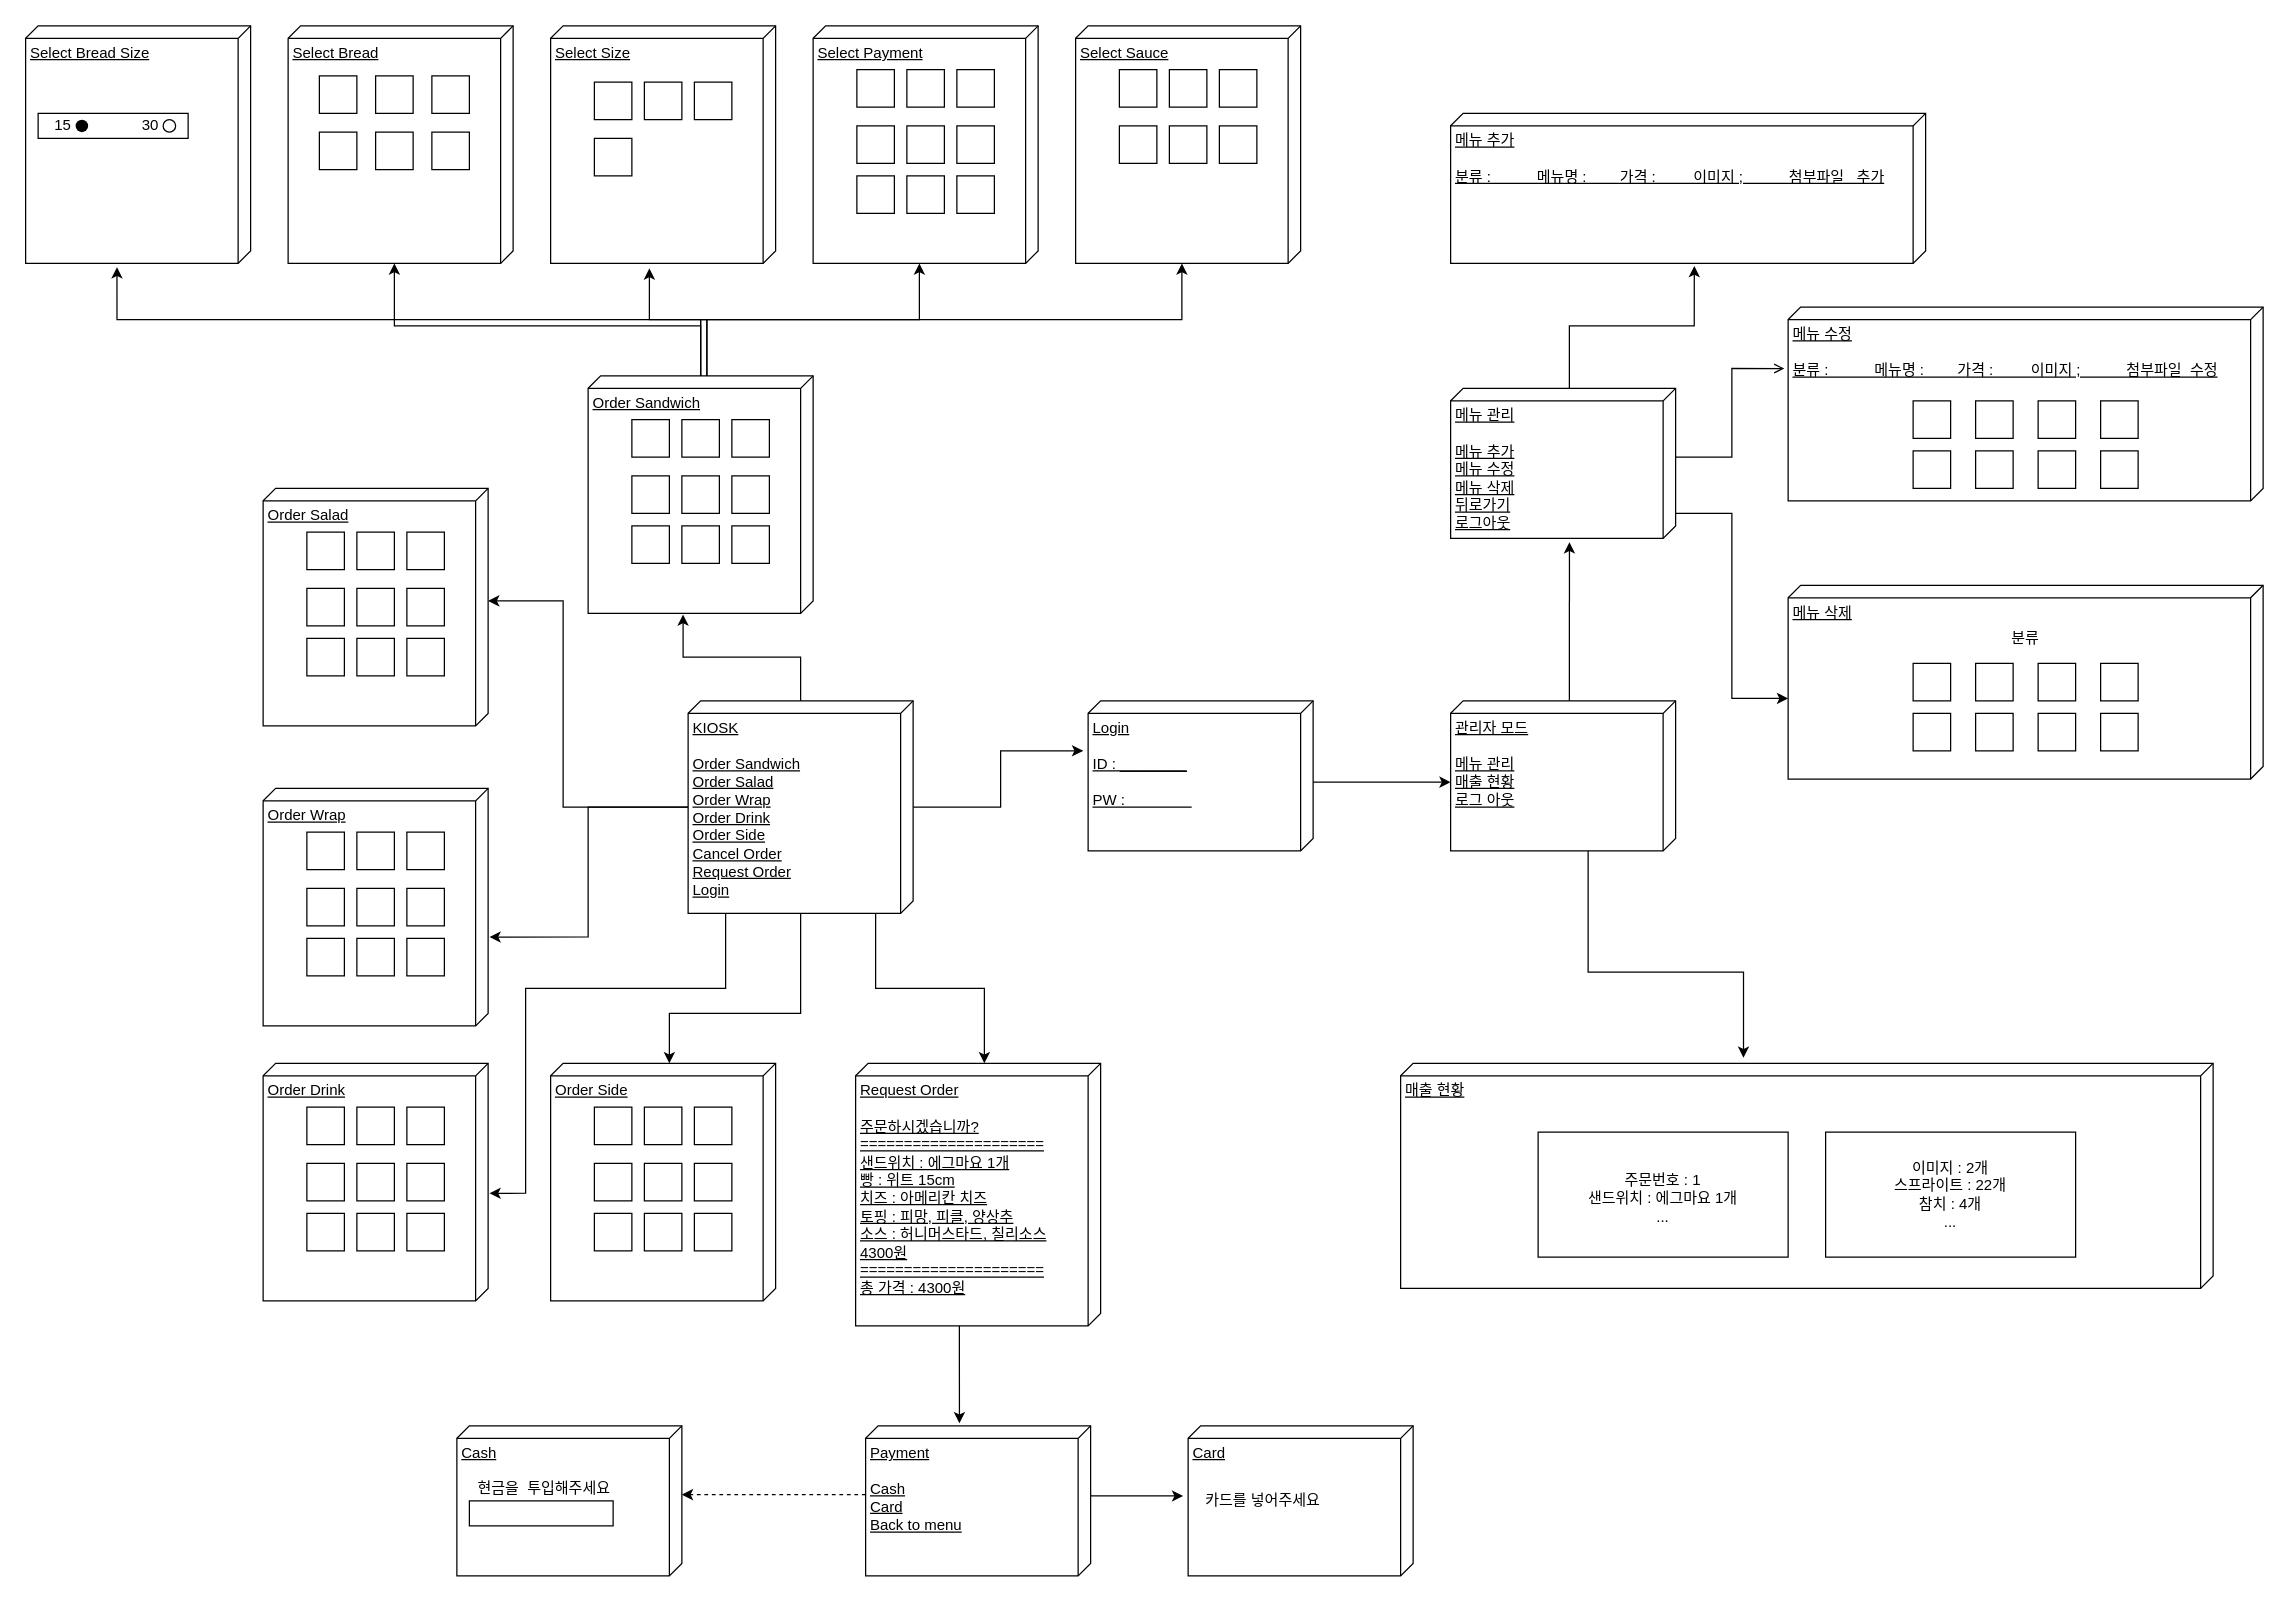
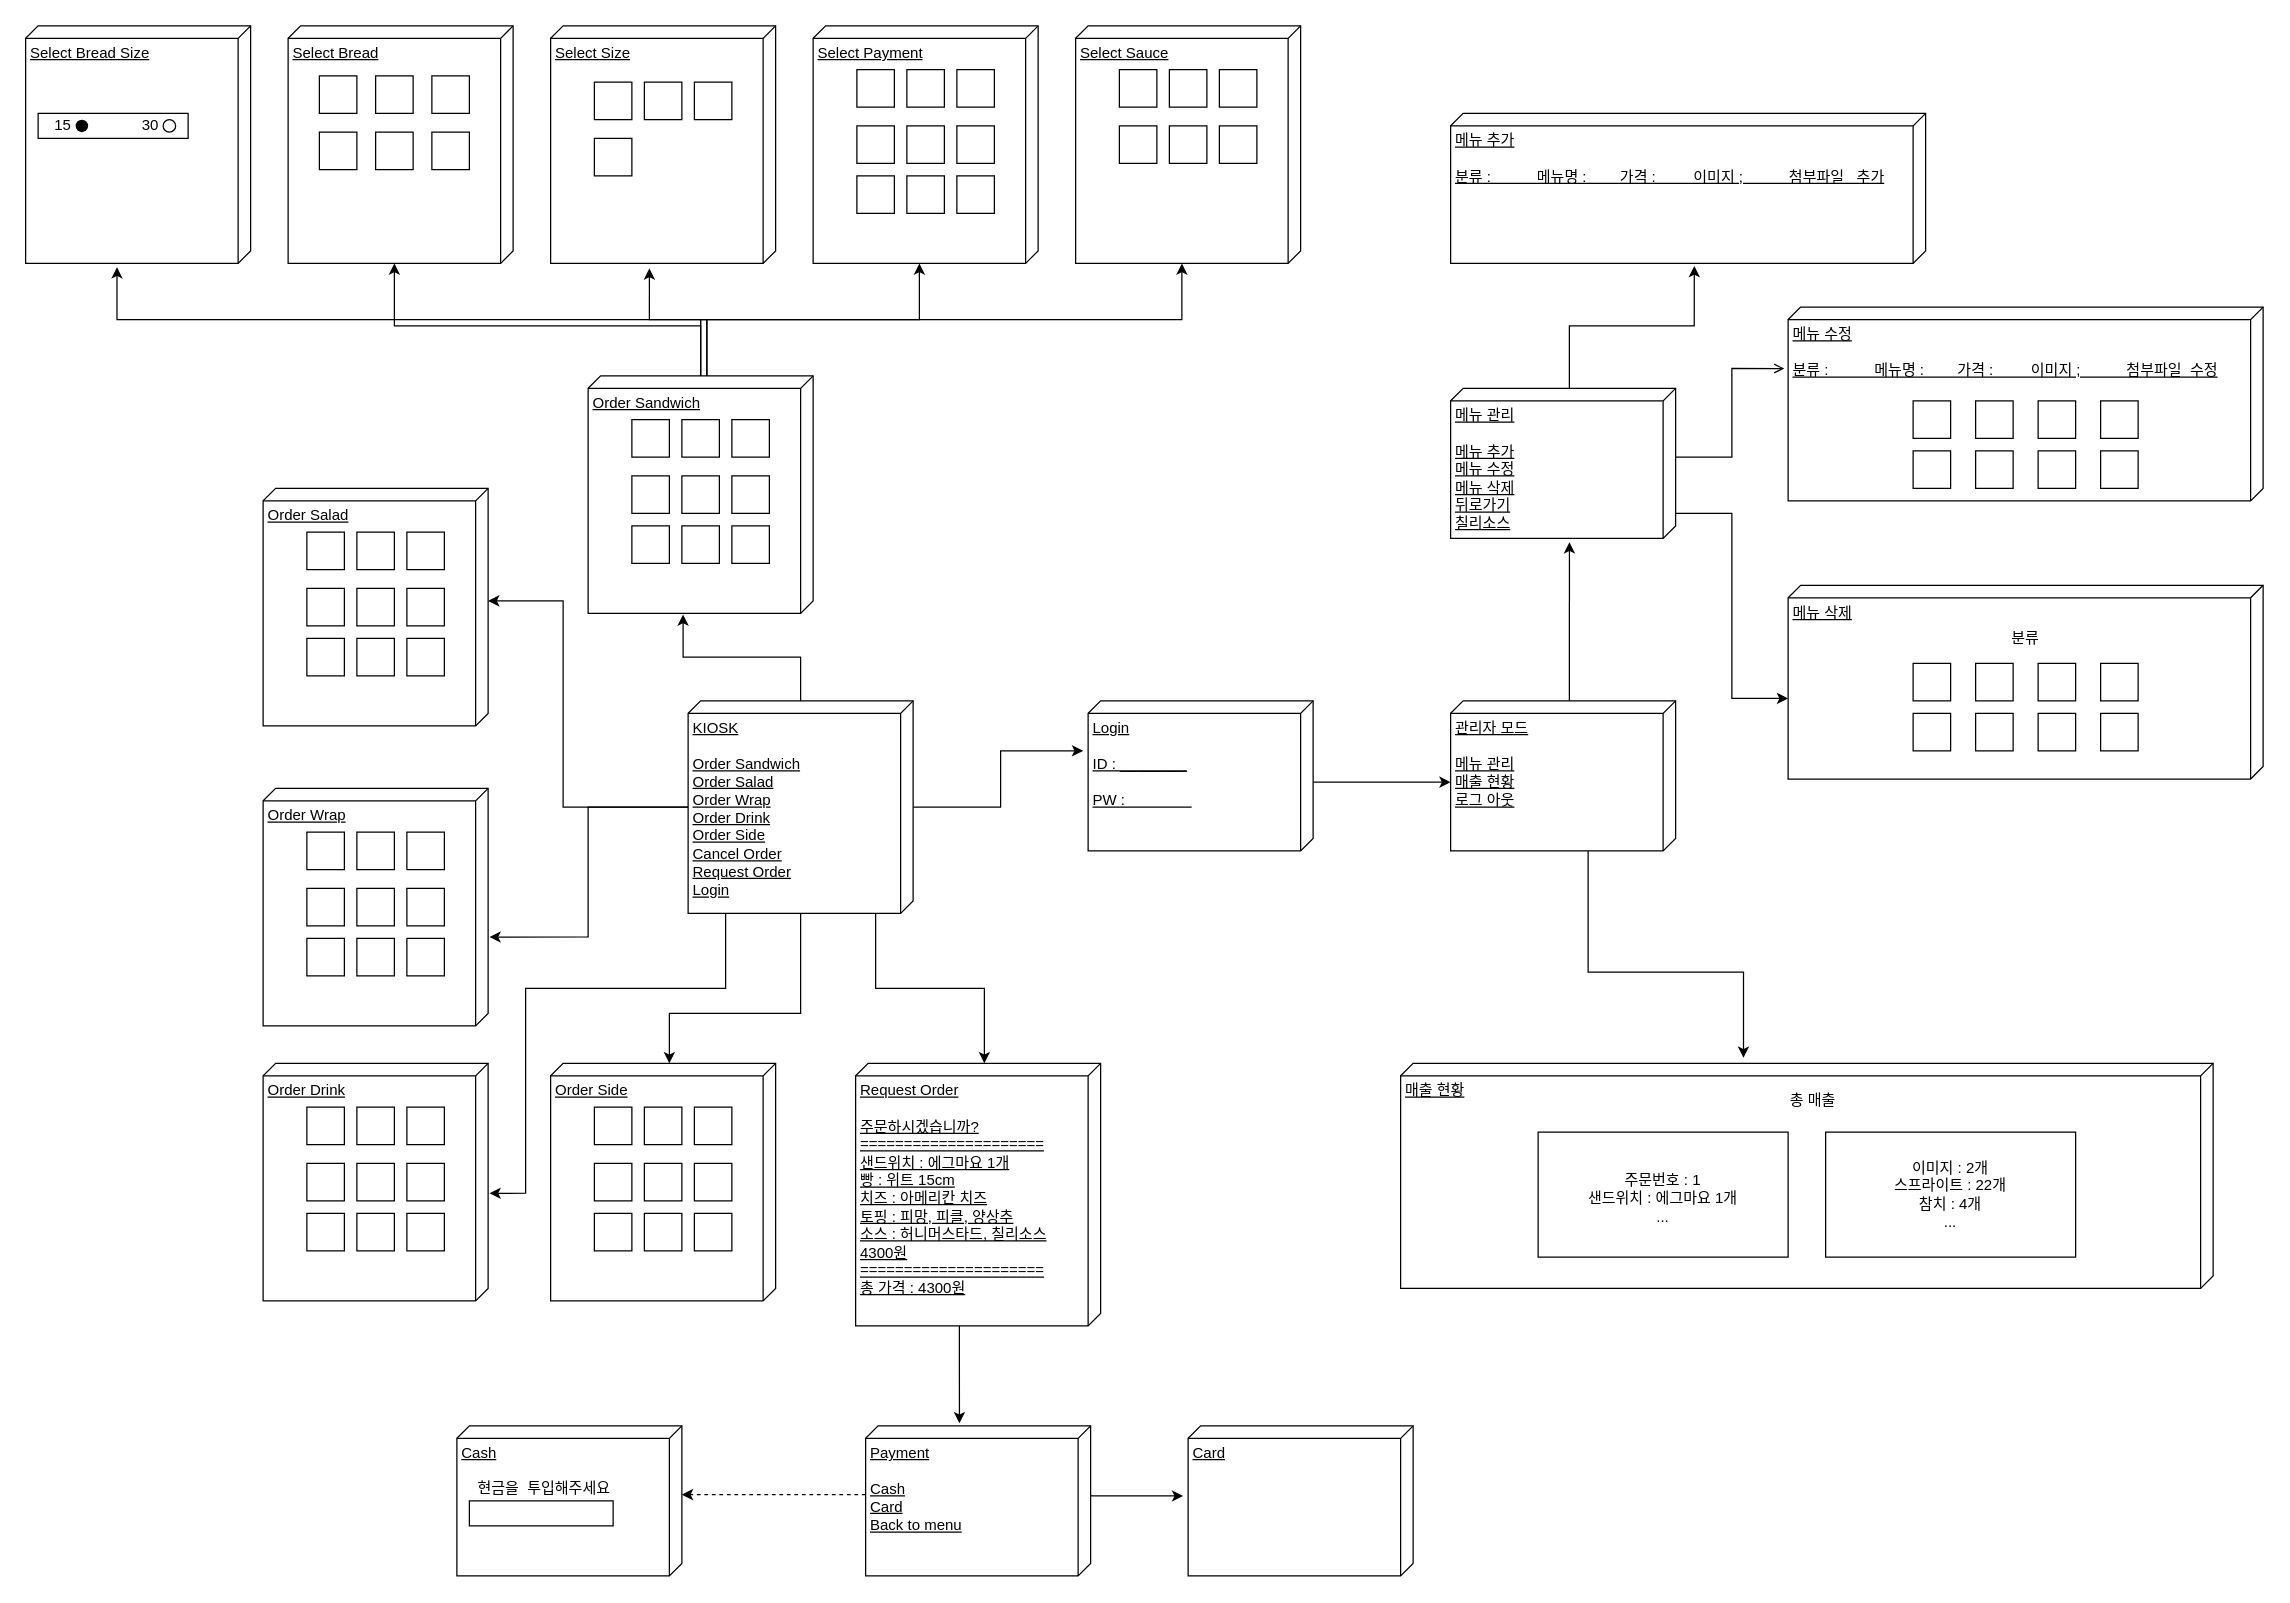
node "메뉴 관리 메뉴 추가 메뉴 수정 메뉴 삭제 뒤로가기 로그아웃": label "메뉴 관리 메뉴 추가 메뉴 수정 메뉴 삭제 뒤로가기 로그아웃" -> "메뉴 관리 메뉴 추가 메뉴 수정 메뉴 삭제 뒤로가기 칠리소스"
node "총 매출": added
node "카드를 넣어주세요": removed
